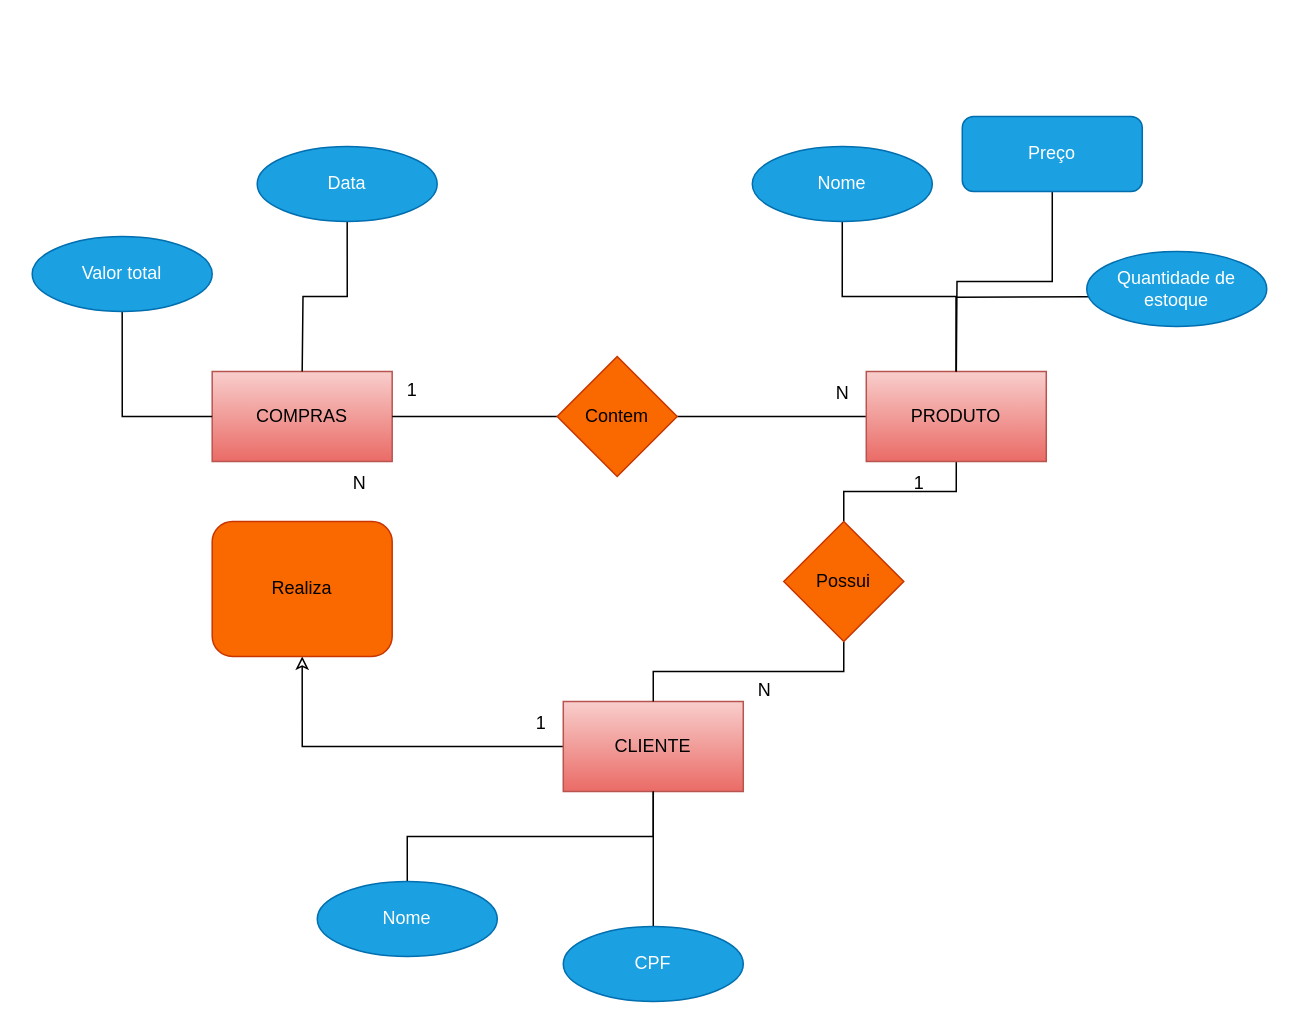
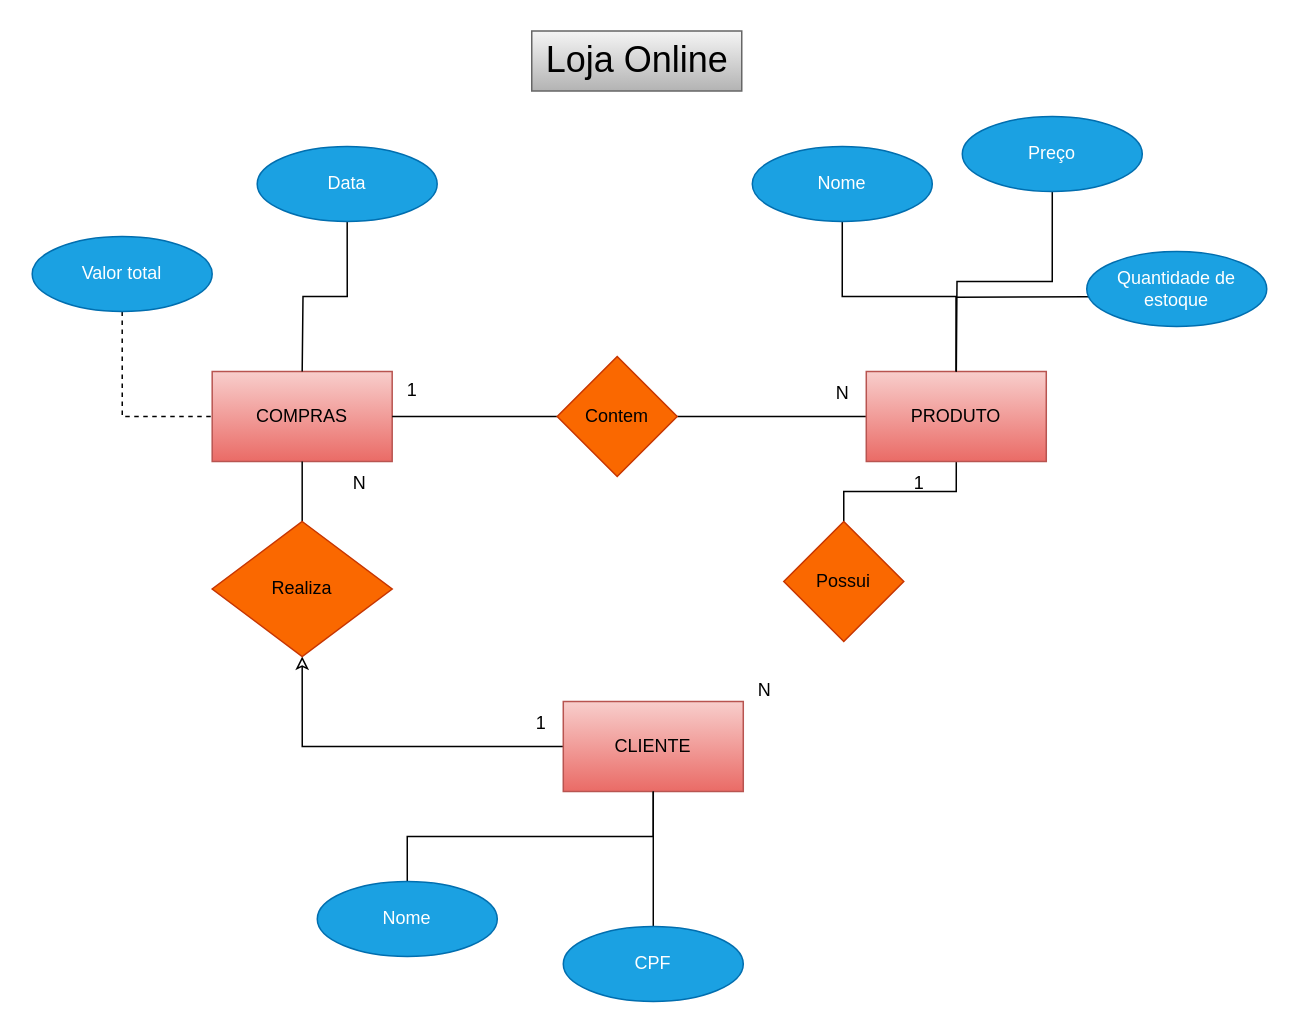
node "Loja Online": added
node "Preço": shape rounded rectangle -> ellipse
edge "Valor total" -- "COMPRAS": style solid -> dashed
edge "COMPRAS" -- "Realiza": added
node "Realiza": shape rounded rectangle -> diamond
edge "Possui" -- "CLIENTE": removed
